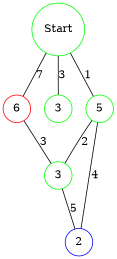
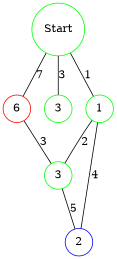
node "5": label "5" -> "1"
